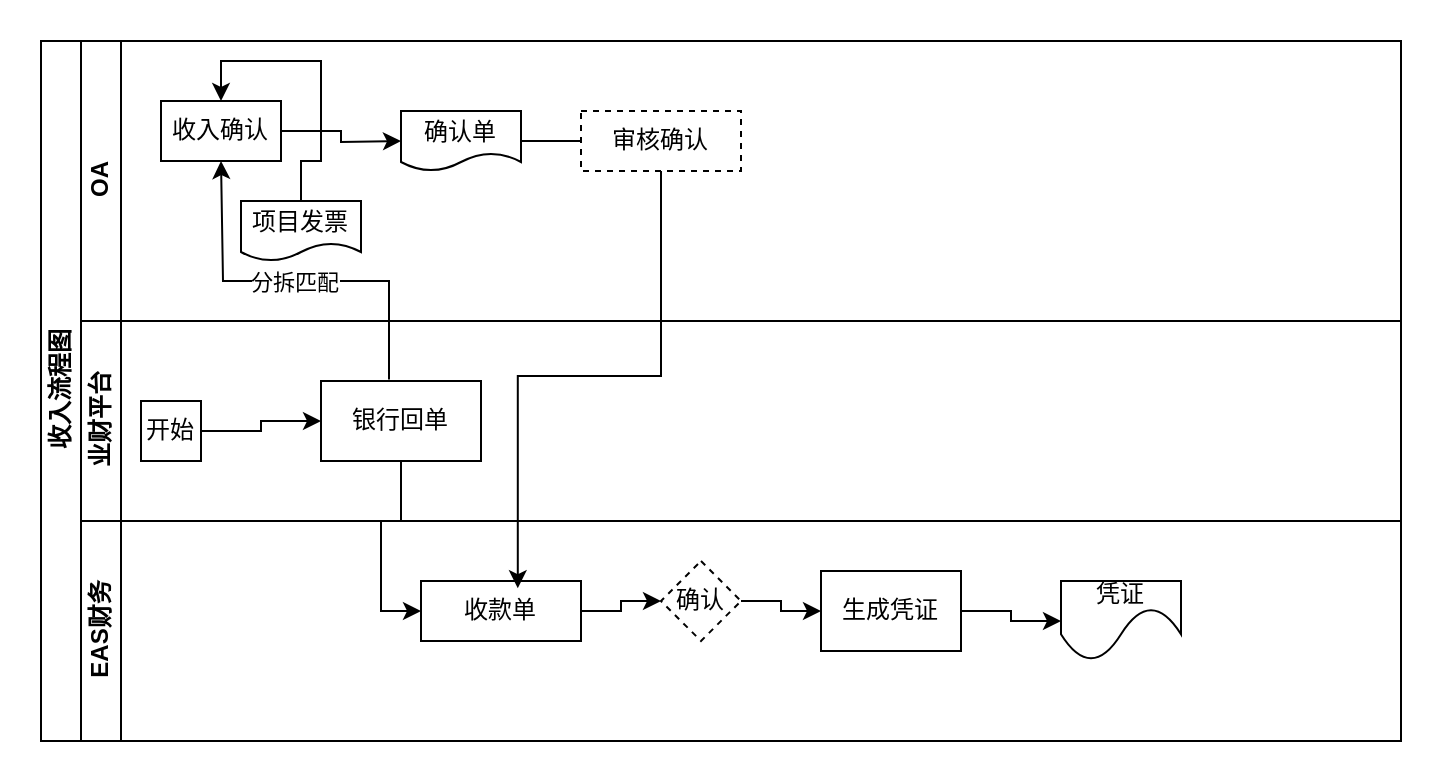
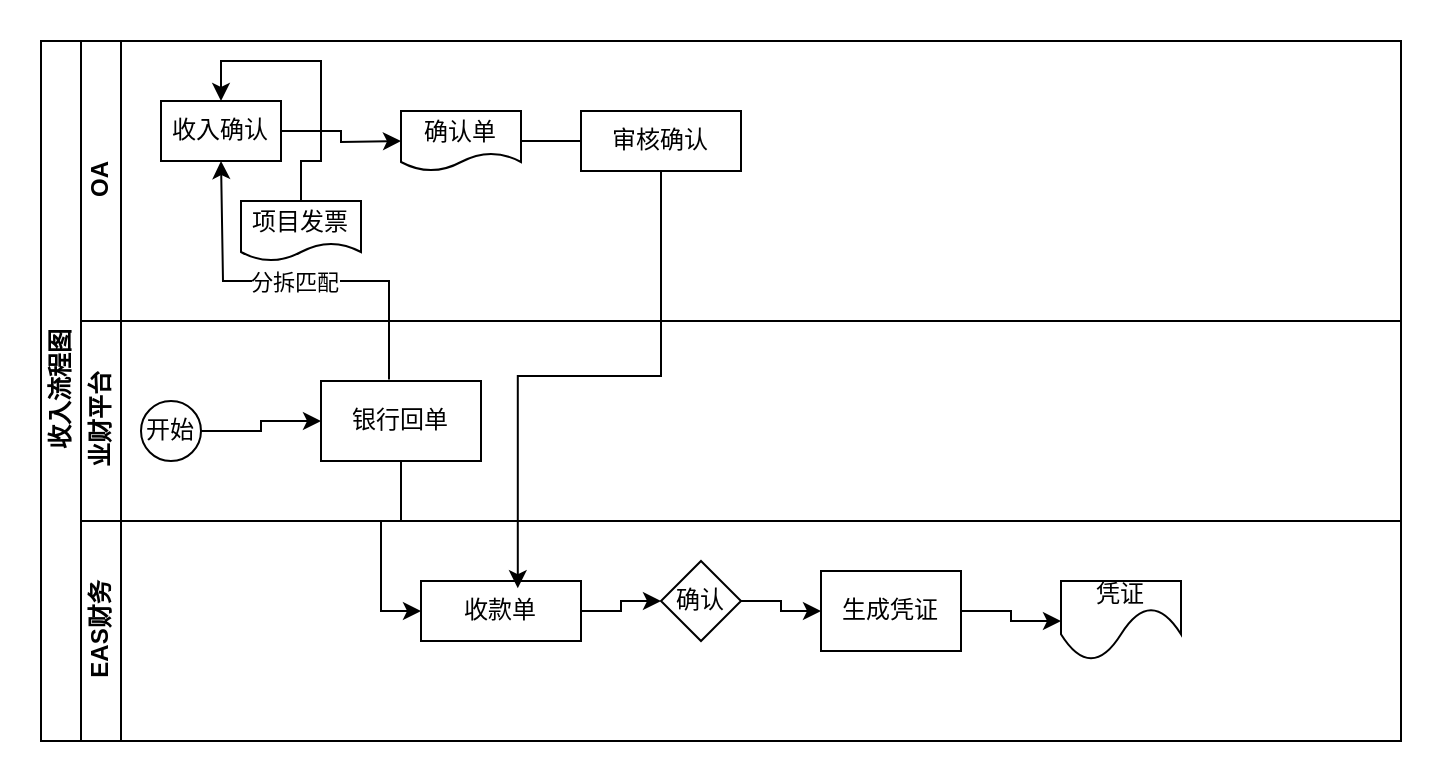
node "审核确认": style dashed -> solid
node "开始": shape rectangle -> ellipse
node "确认": style dashed -> solid
